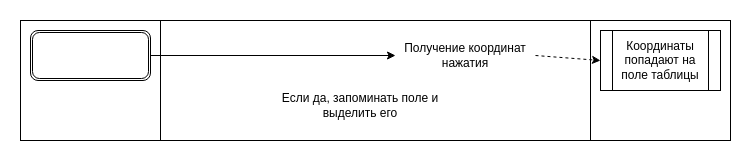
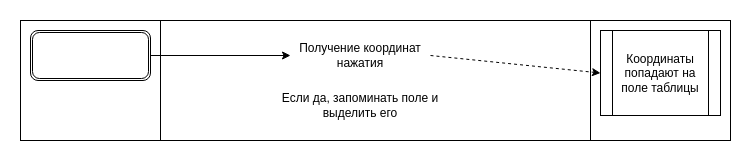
node "Получение координат нажатия": moved (466, 56) -> (361, 56)
node "Координаты попадают на поле таблицы": size 120x60 -> 120x85
